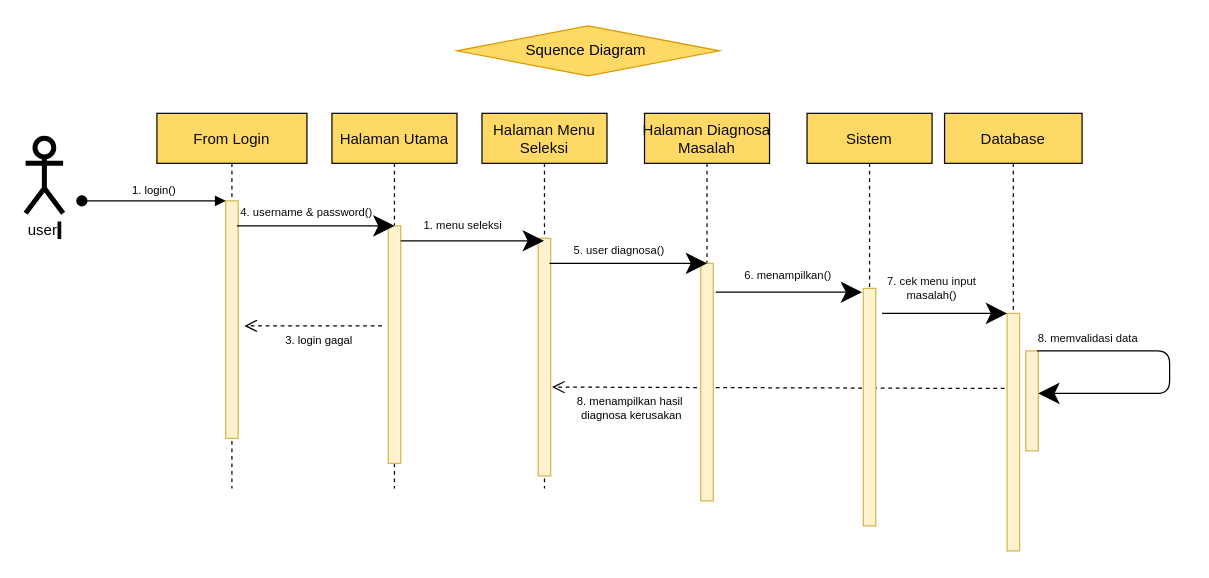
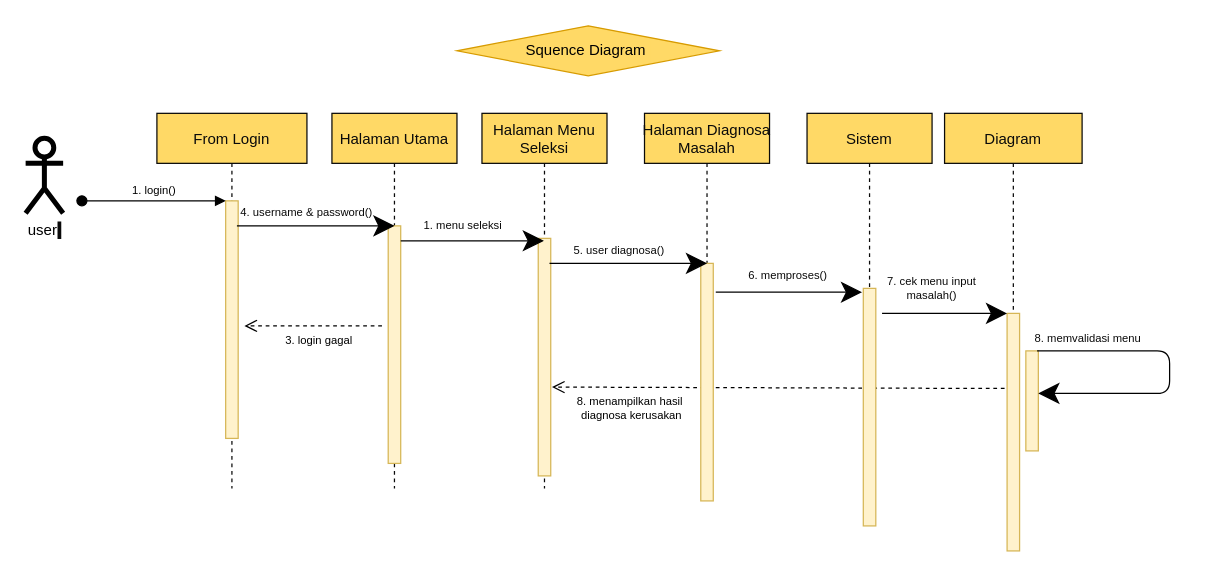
node "Database": label "Database" -> "Diagram"
node "6. menampilkan()": label "6. menampilkan()" -> "6. memproses()"
node "8. memvalidasi data": label "8. memvalidasi data" -> "8. memvalidasi menu"
